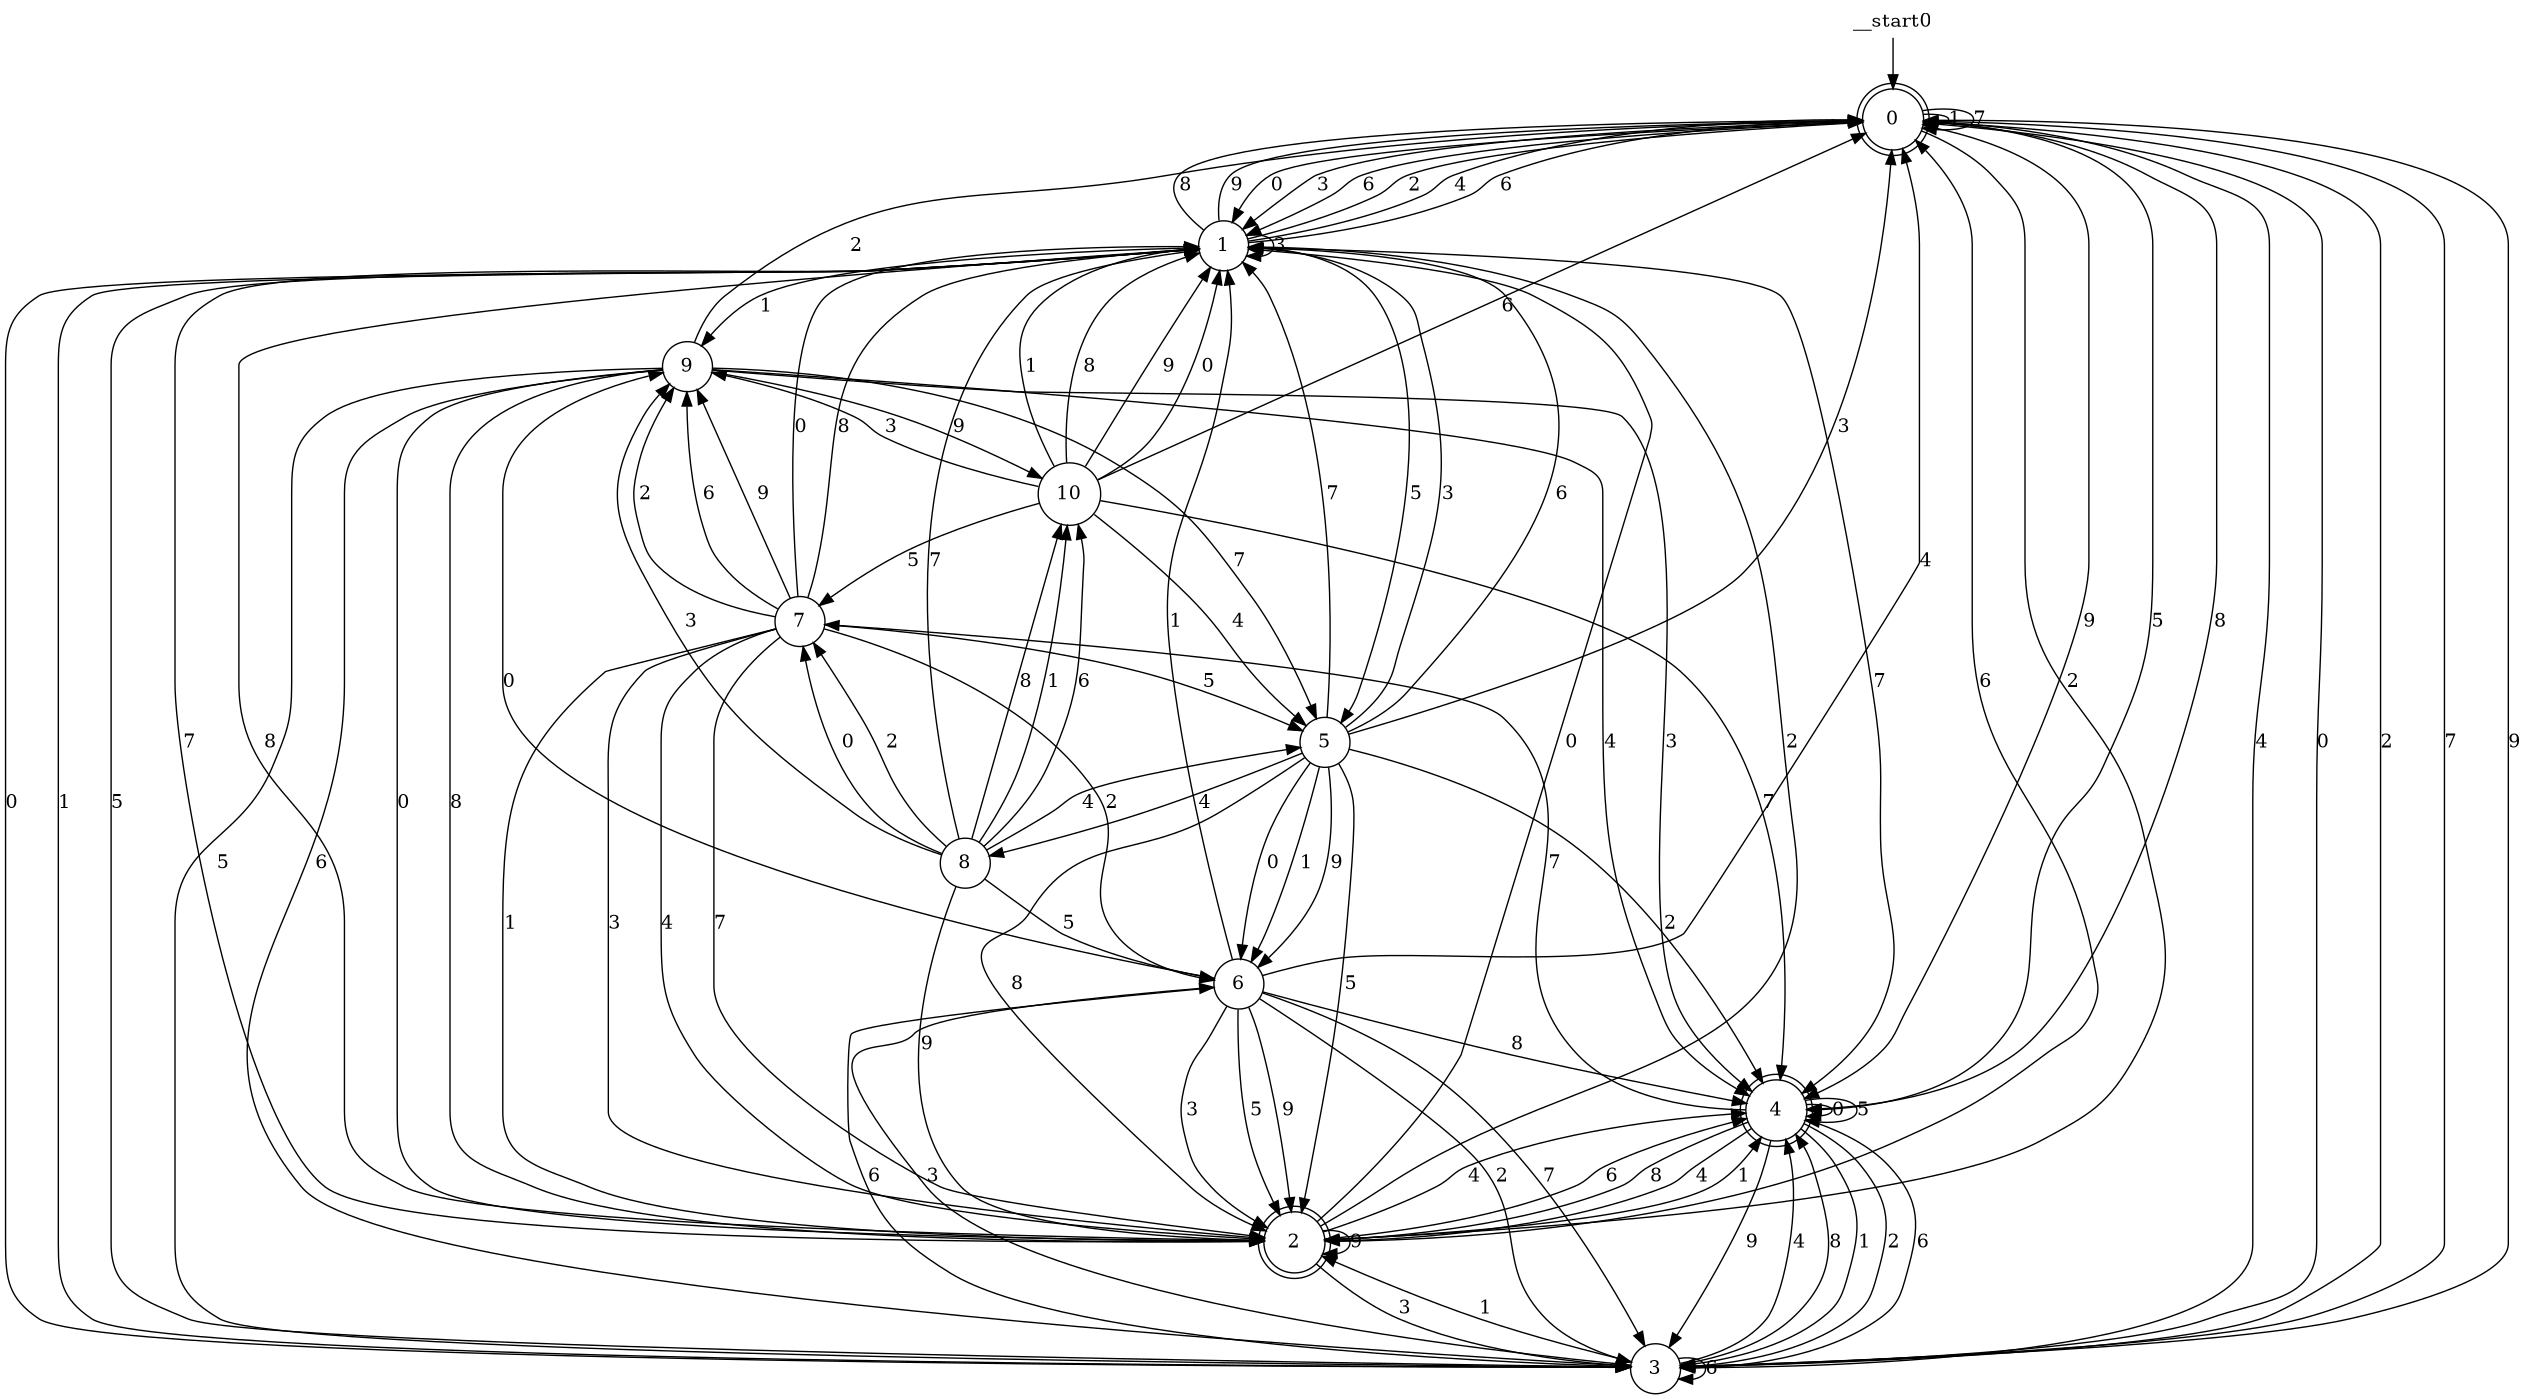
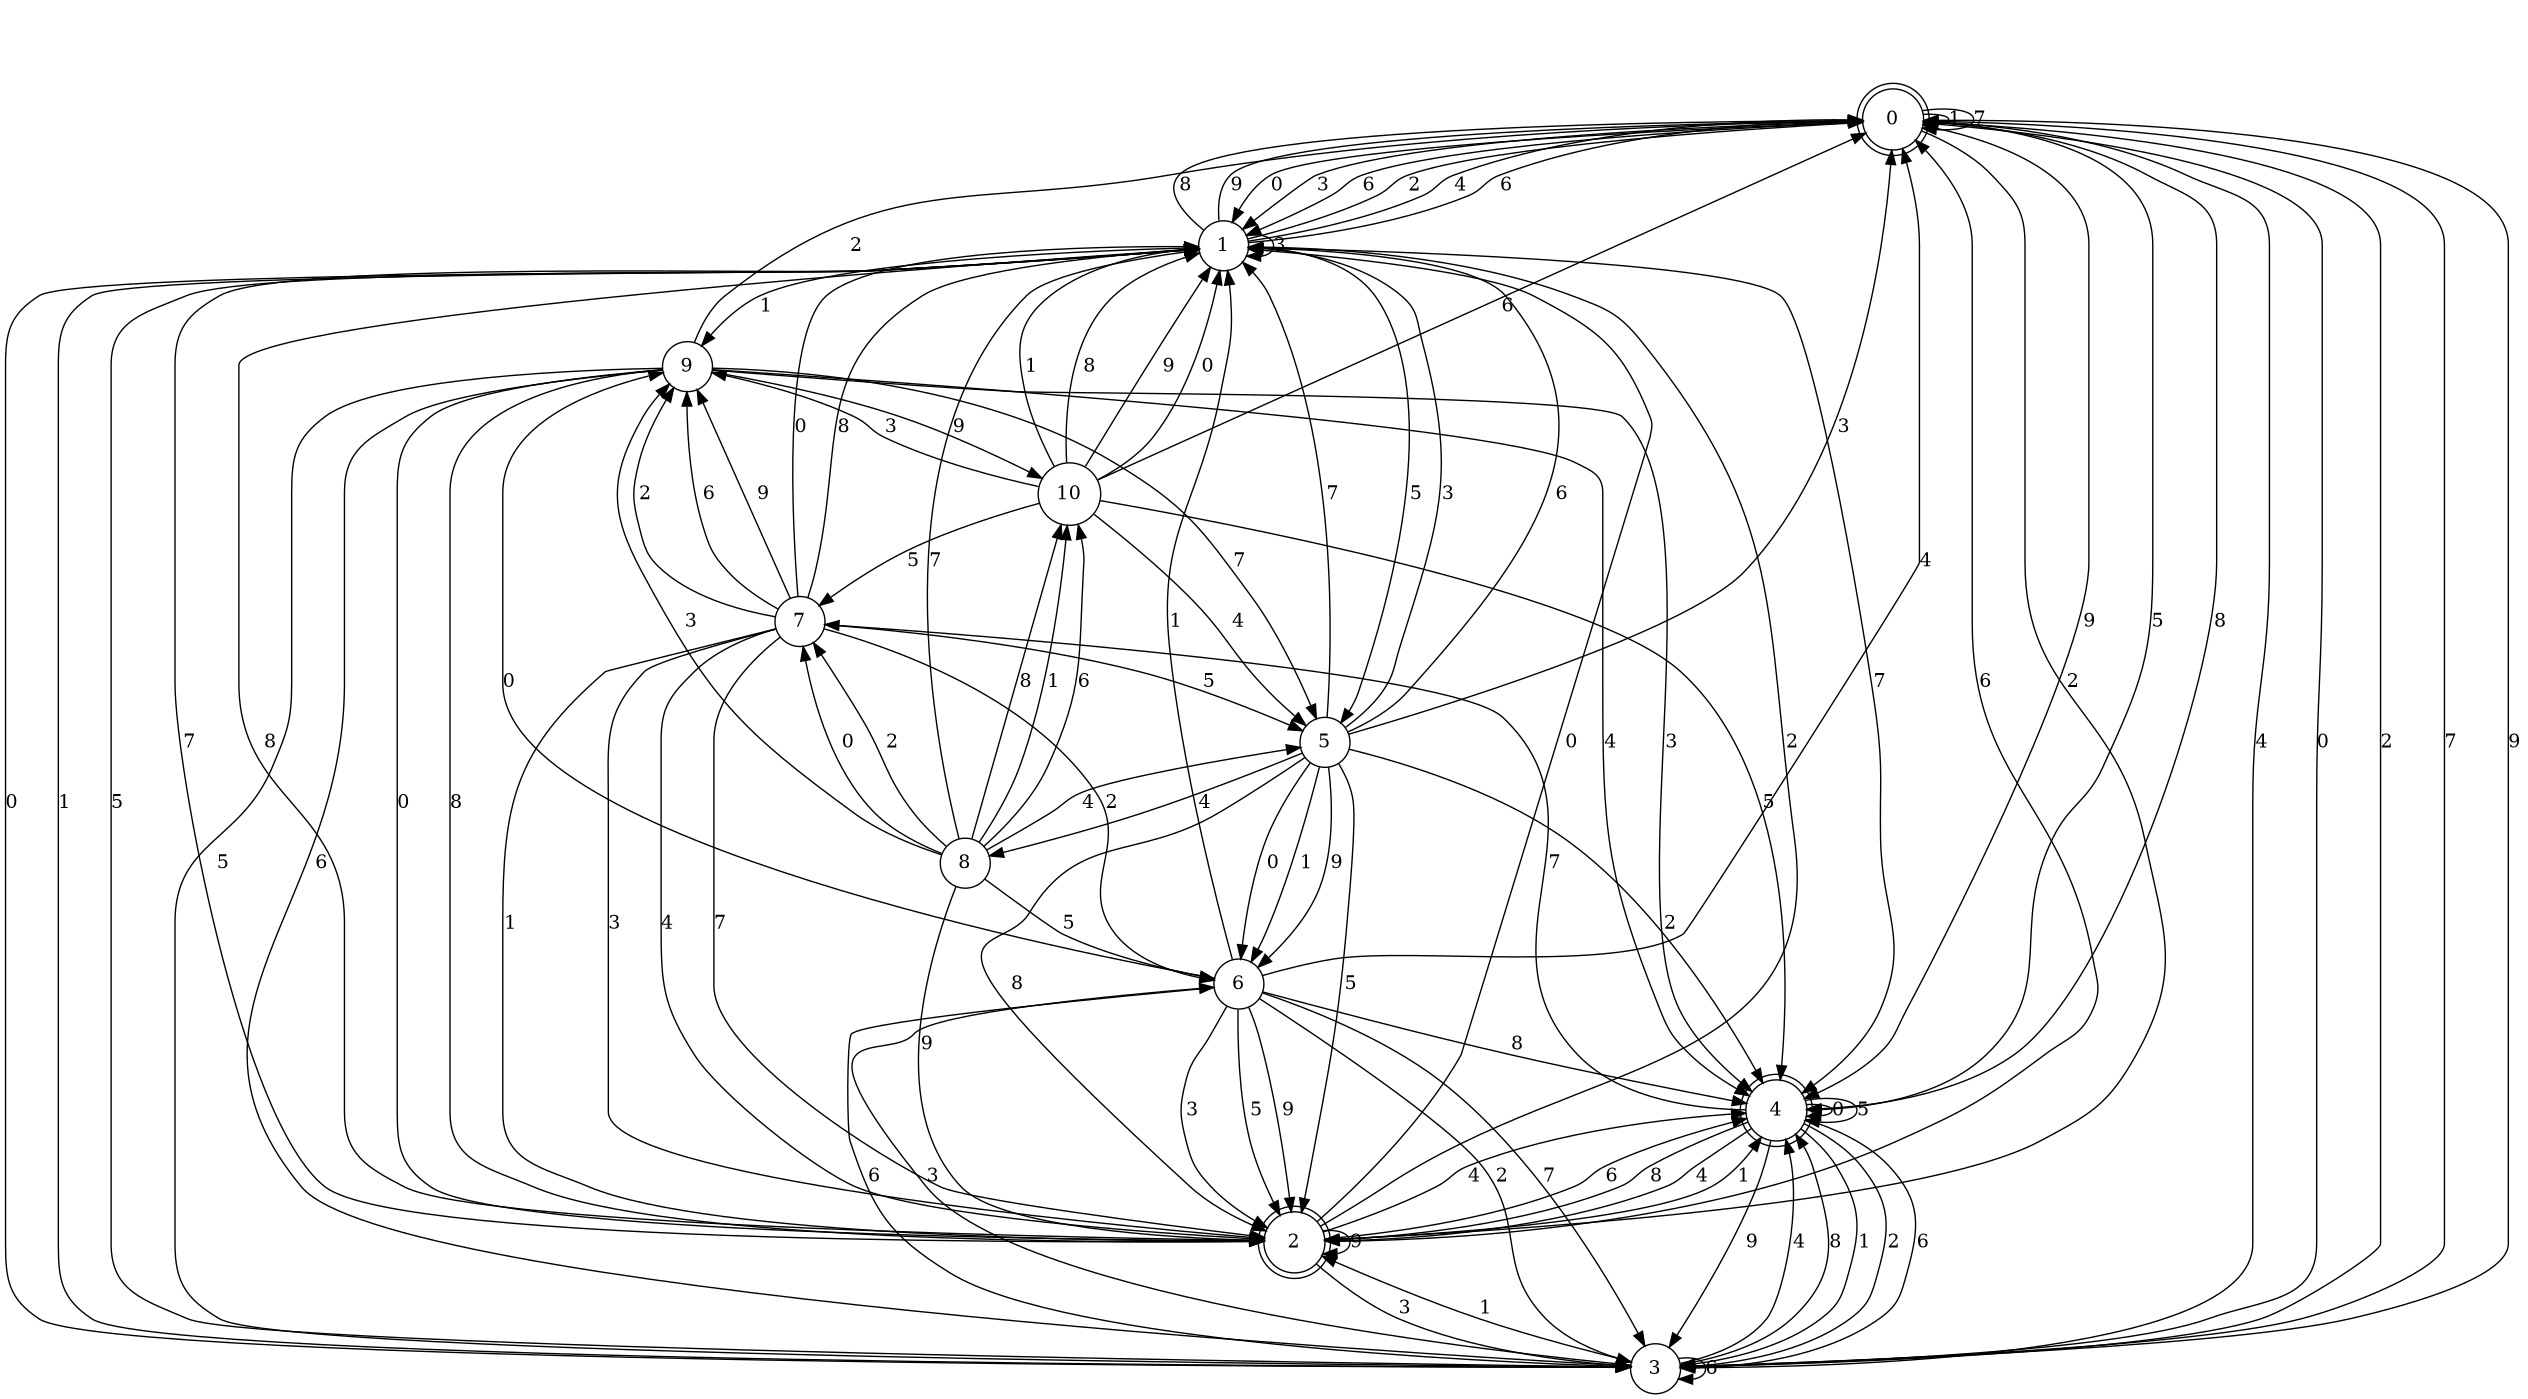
node "__start0": removed
edge "10" -> "4": label "7" -> "5"
